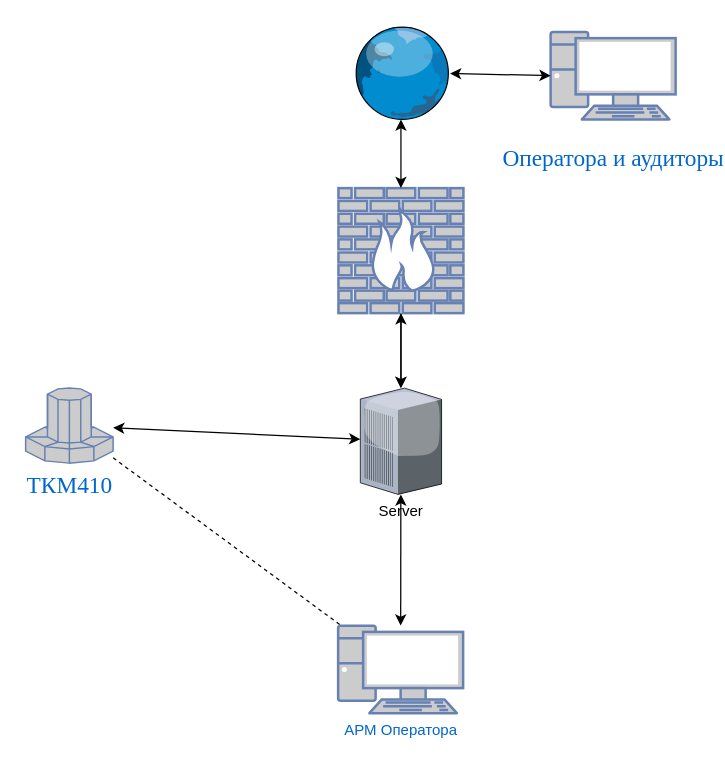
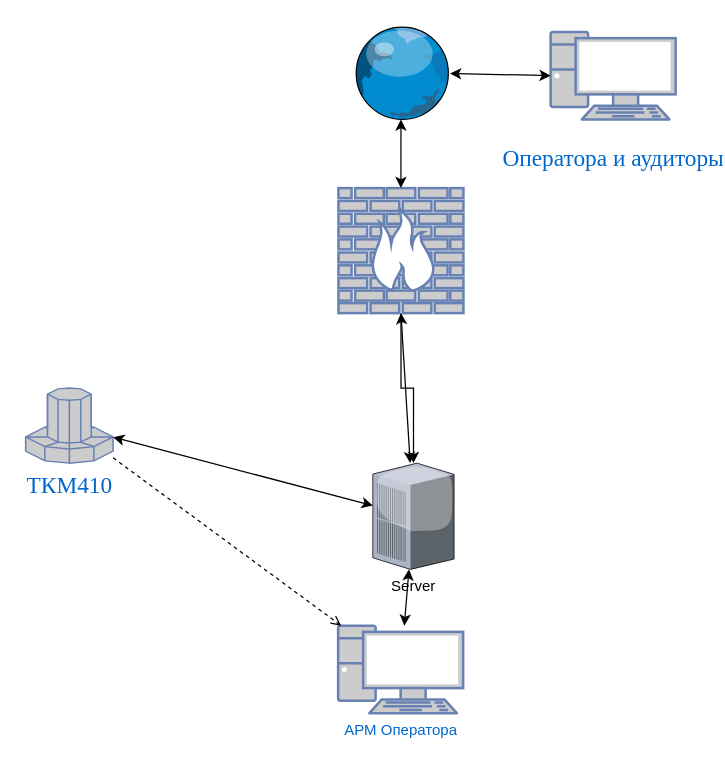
node "Server": moved (401, 441) -> (413, 516)
edge "ТКМ410" -- "АРМ Оператора": arrowhead none -> open
